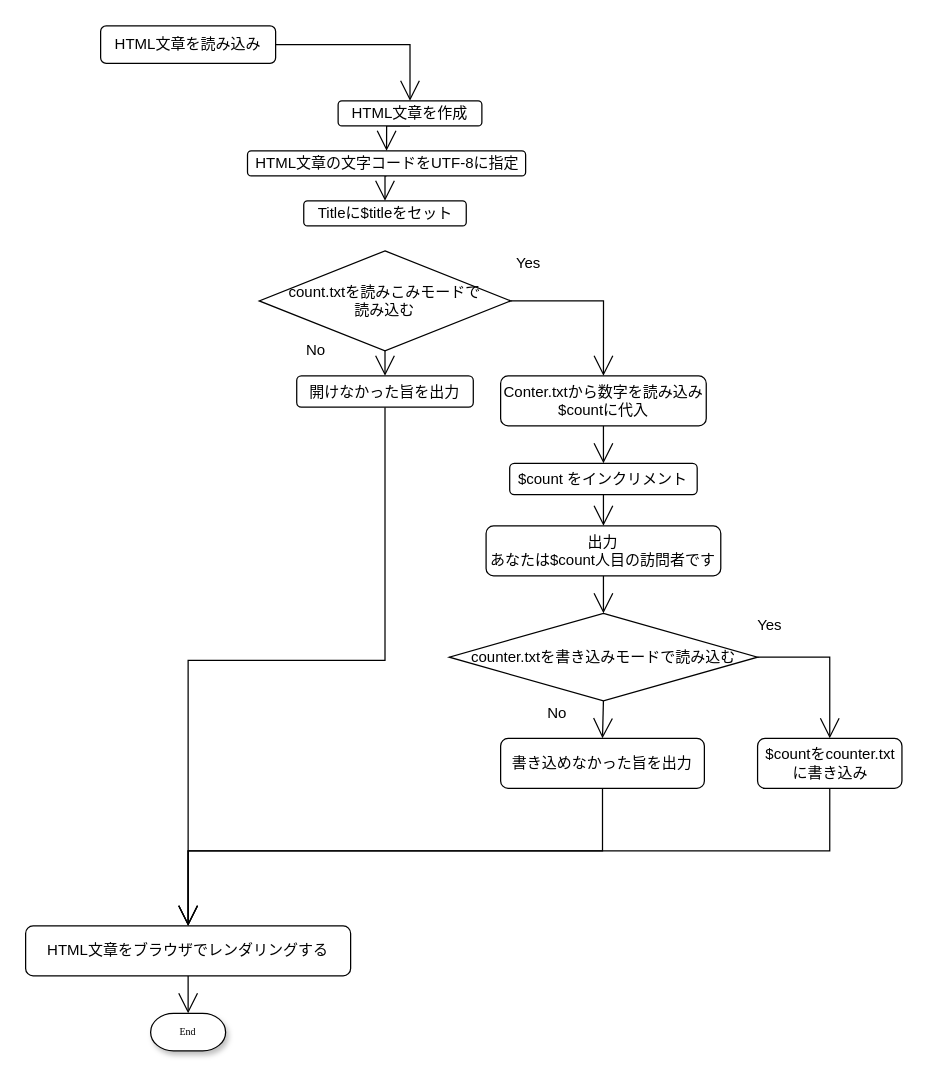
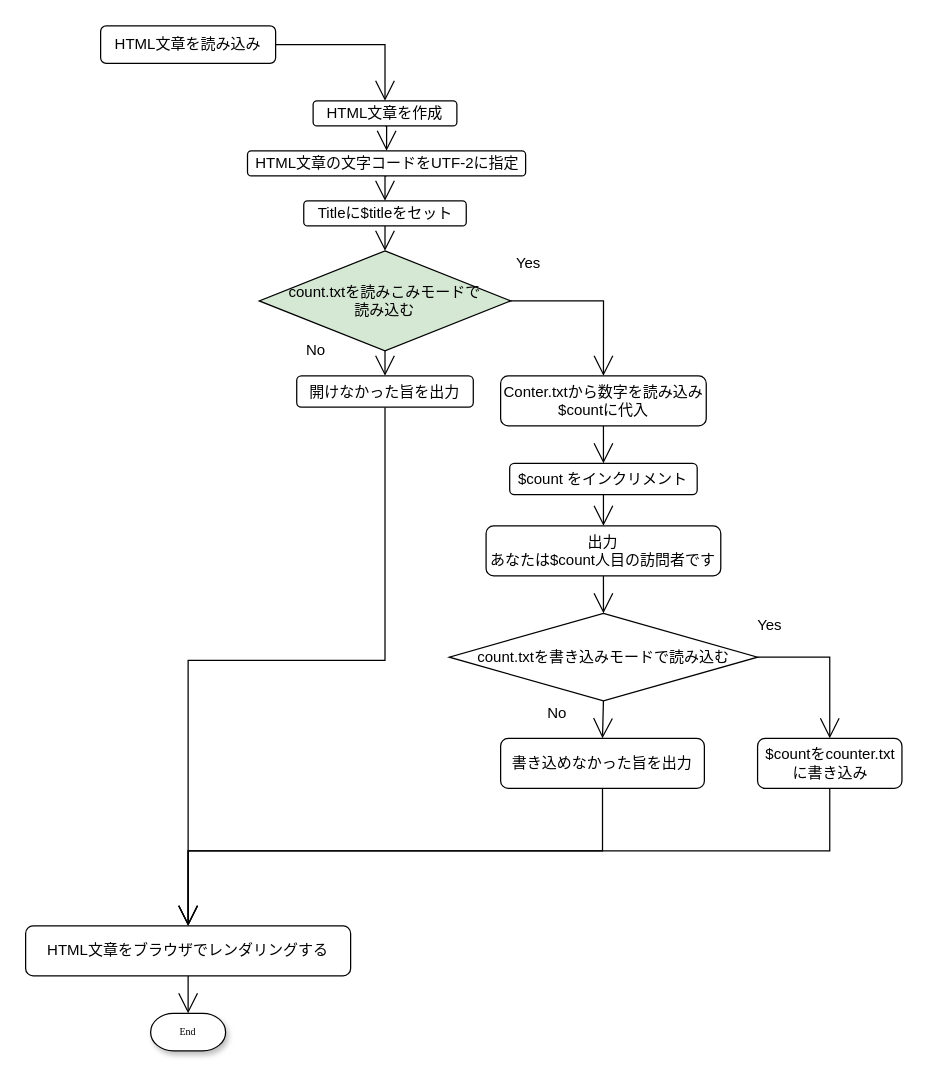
node "HTML文章を作成": moved (410, 113) -> (385, 113)
node "HTML文章の文字コードをUTF-8に指定": label "HTML文章の文字コードをUTF-8に指定" -> "HTML文章の文字コードをUTF-2に指定"
edge "Titleに$titleをセット" -> "count.txtを読みこみモードで 読み込む": added
node "count.txtを読みこみモードで 読み込む": fillcolor #ffffff -> #d5e8d4
node "counter.txtを書き込みモードで読み込む": label "counter.txtを書き込みモードで読み込む" -> "count.txtを書き込みモードで読み込む"
